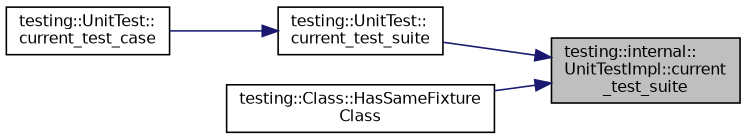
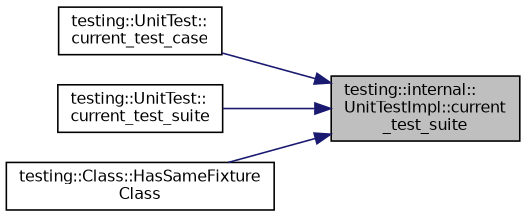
edge "testing::UnitTest:: current_test_case" -> "testing::UnitTest:: current_test_suite": now "testing::UnitTest:: current_test_case" -> "testing::internal:: UnitTestImpl::current _test_suite"
